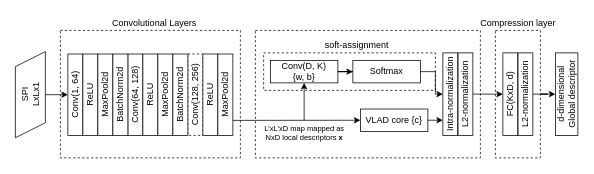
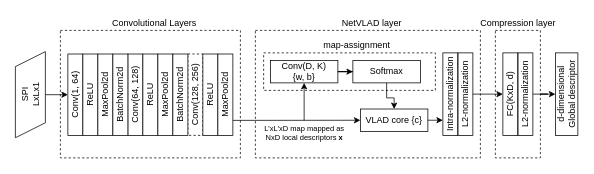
node "NetVLAD layer": added
node "soft-assignment": label "soft-assignment" -> "map-assignment"
edge "Softmax" -> "Intra-normalization": now "Softmax" -> "VLAD core {c}"
